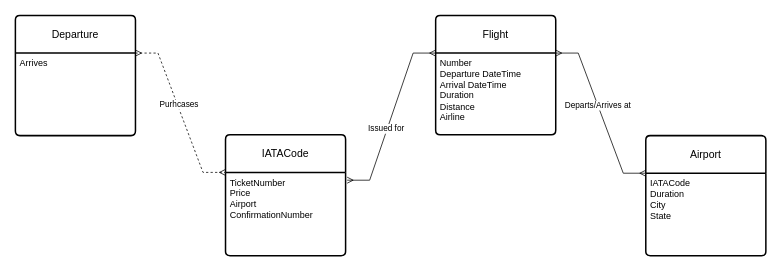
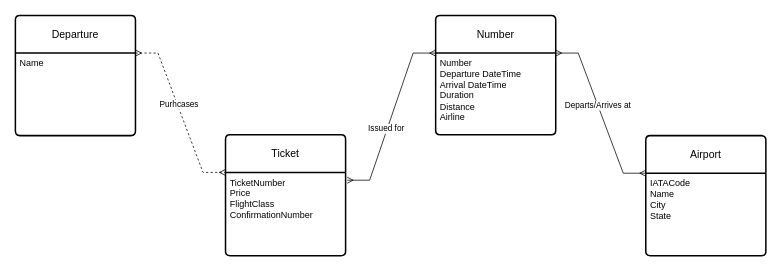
node "Flight": label "Flight" -> "Number"
node "Arrives": label "Arrives" -> "Name"
node "IATACode": label "IATACode" -> "Ticket"
node "TicketNumber Price Airport ConfirmationNumber": label "TicketNumber Price Airport ConfirmationNumber" -> "TicketNumber Price FlightClass ConfirmationNumber"
node "IATACode Duration City State": label "IATACode Duration City State" -> "IATACode Name City State"
